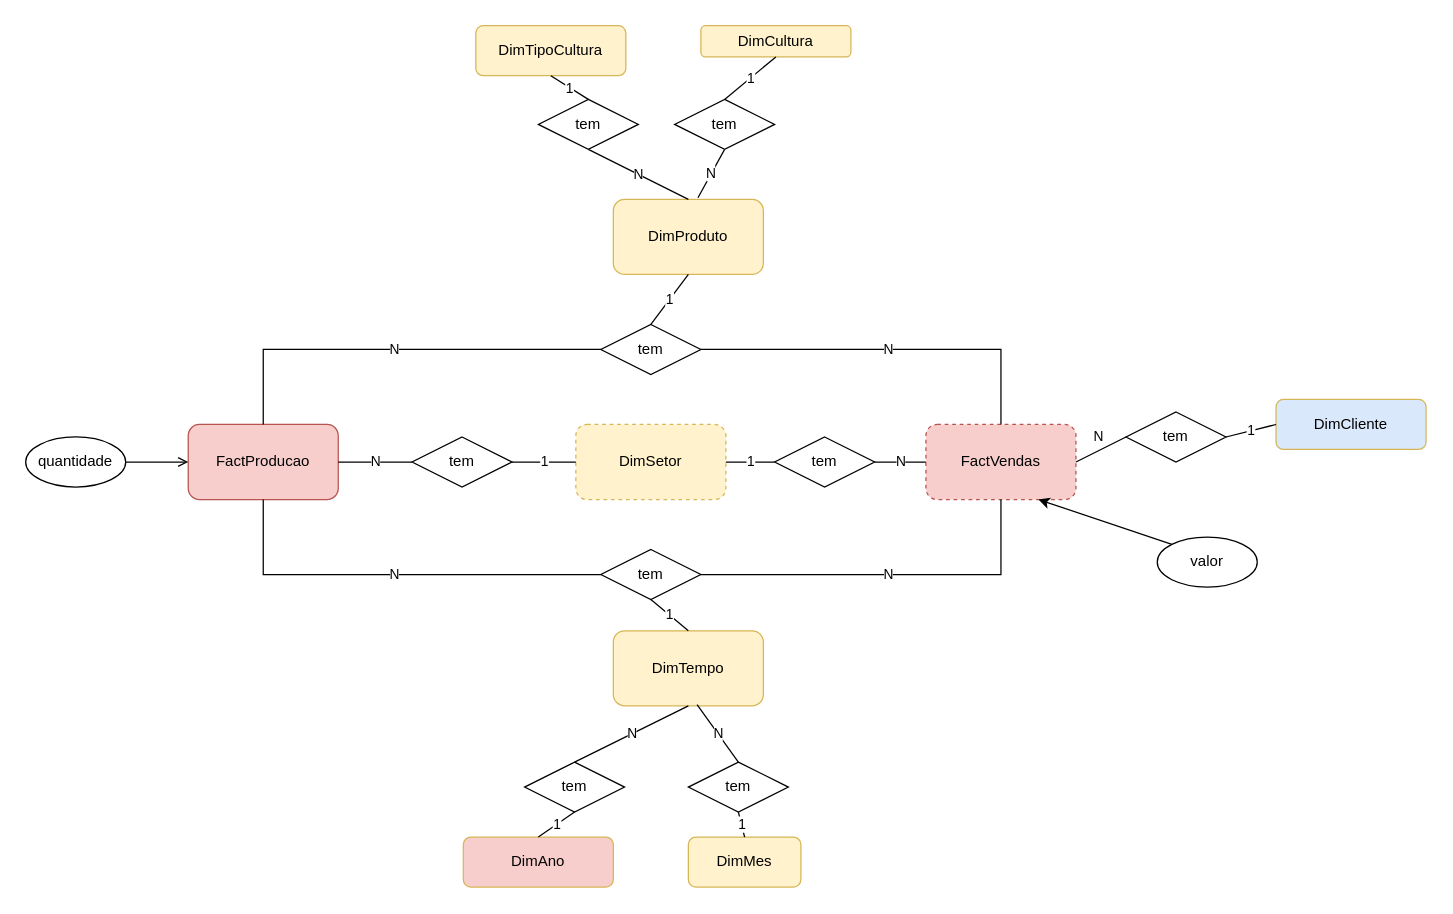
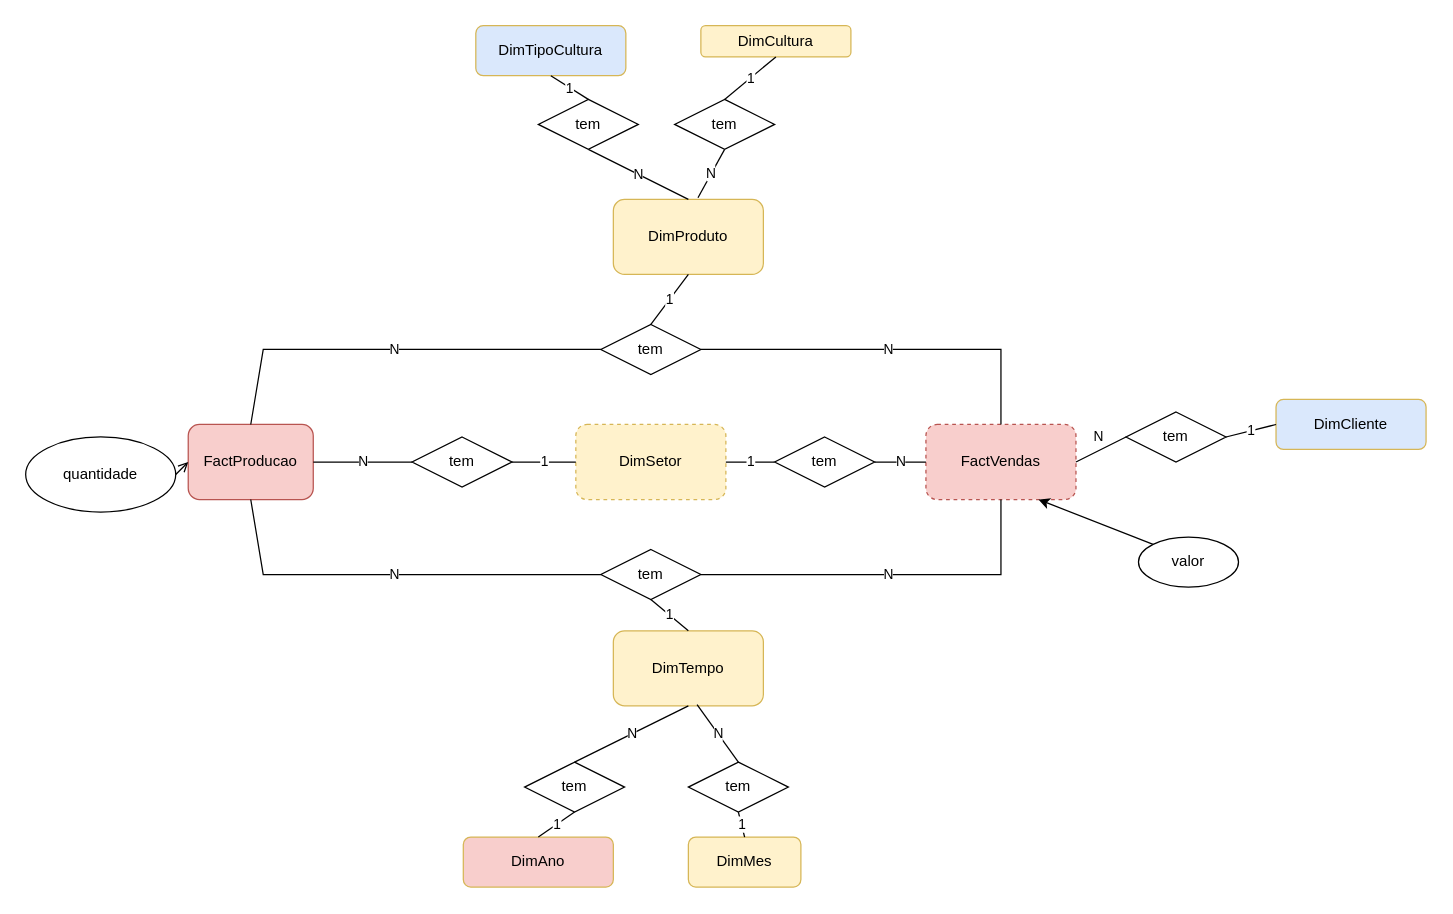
node "DimTipoCultura": fillcolor #fff2cc -> #dae8fc
node "quantidade": size 100x50 -> 150x75
node "FactProducao": size 150x75 -> 125x75
node "valor": moved (1207, 562) -> (1188, 562)
